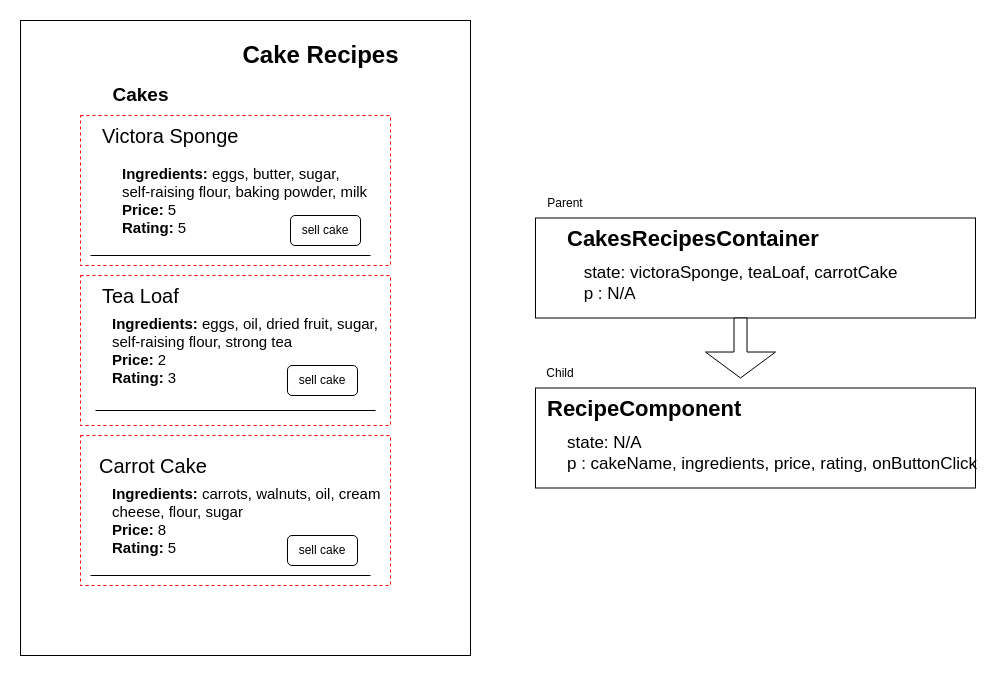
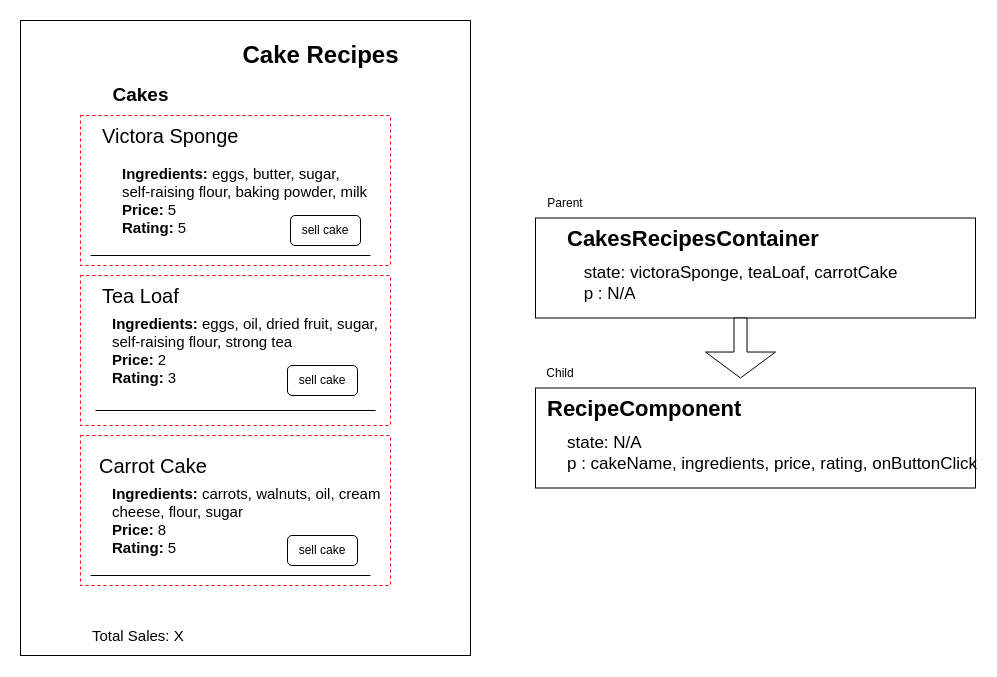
node "Total Sales: X": added
